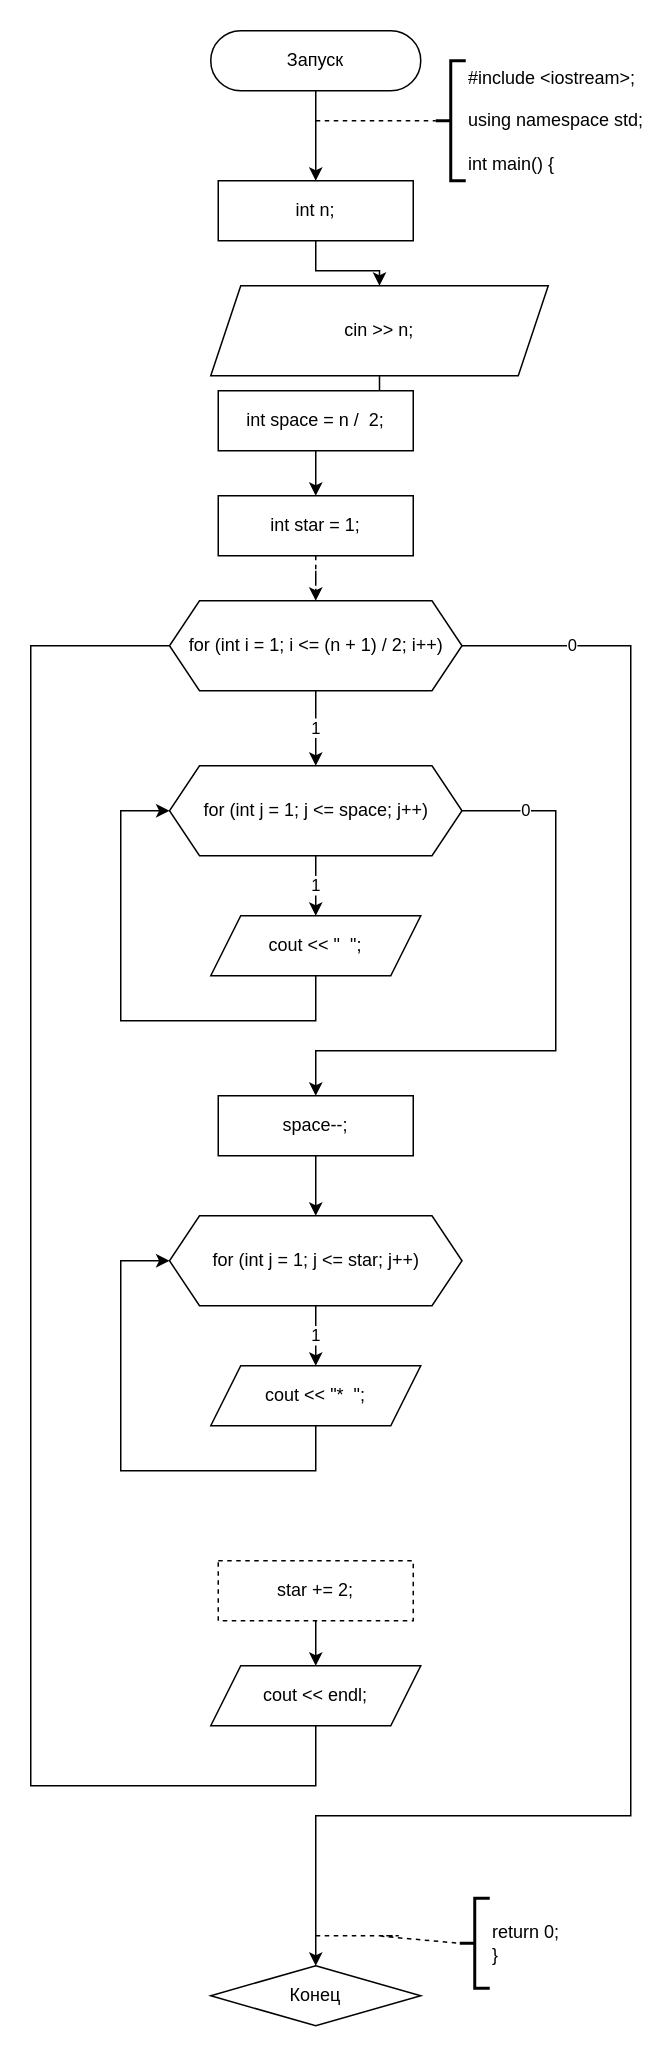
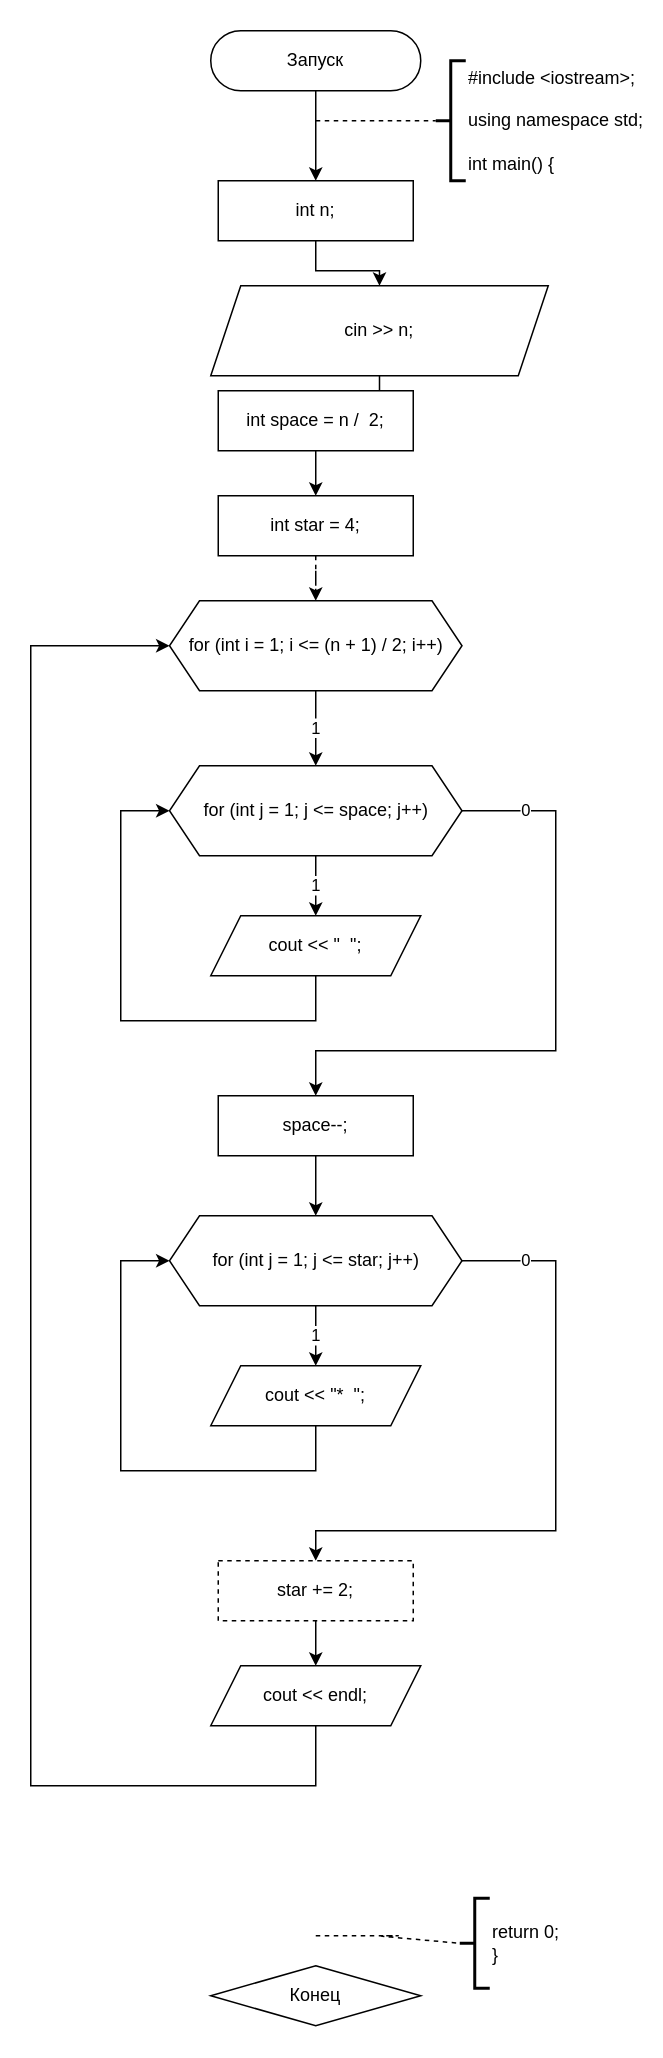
node "int star = 1;": label "int star = 1;" -> "int star = 4;"
edge "for (int i = 1; i <= (n + 1) / 2; i++)" -- "cout << endl;": arrowhead none -> classic
edge "for (int i = 1; i <= (n + 1) / 2; i++)" -> "Конец": removed, label "0"
edge "for (int j = 1; j <= star; j++)" -> "star += 2;": added, label "0"
